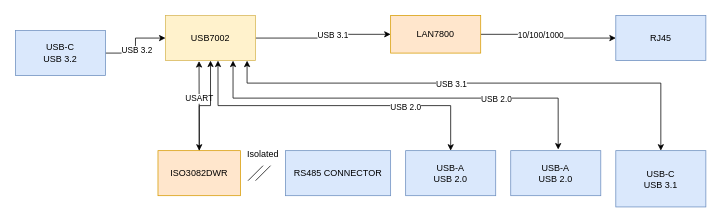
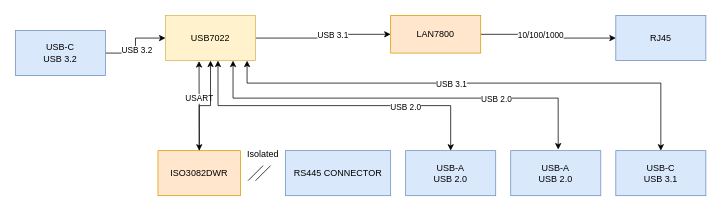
node "USB7002": label "USB7002" -> "USB7022"
node "RS485 CONNECTOR": label "RS485 CONNECTOR" -> "RS445 CONNECTOR"
node "USB-C USB 3.1": size 90x56 -> 90x45
